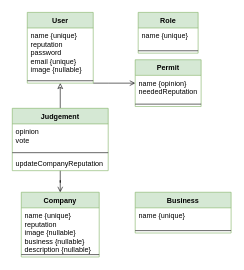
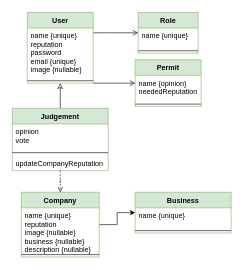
edge "User" -> "Role": added
edge "Judgement" -> "Company": style solid -> dashed
edge "Company" -> "Business": added
